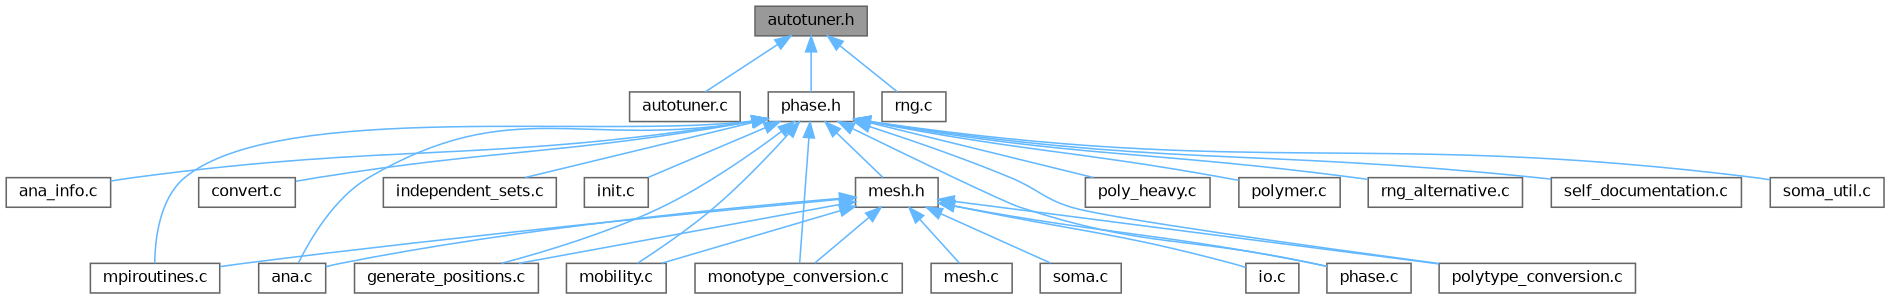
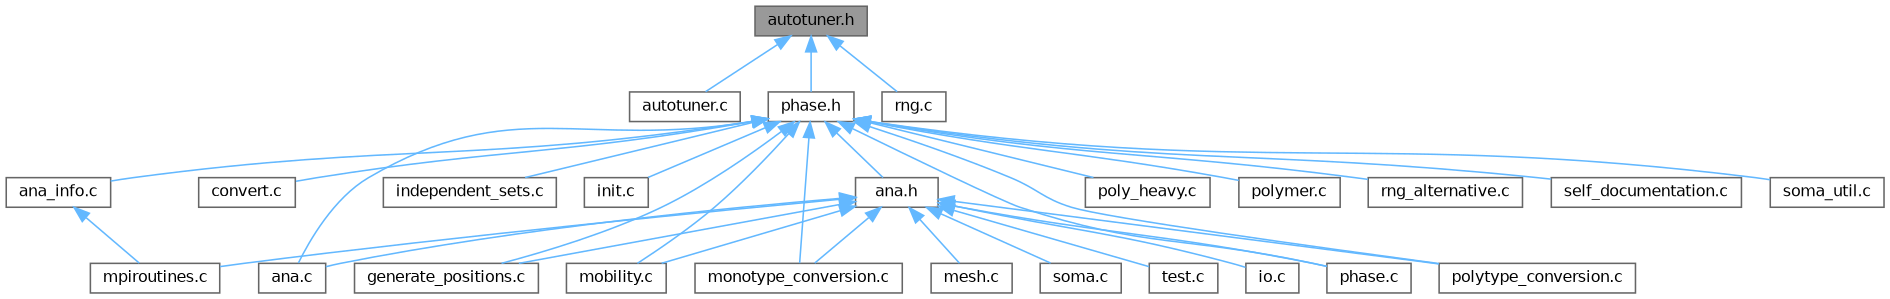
edge "mpiroutines.c" -> "phase.h": now "mpiroutines.c" -> "ana_info.c"
node "mesh.h": label "mesh.h" -> "ana.h"
node "test.c": added
